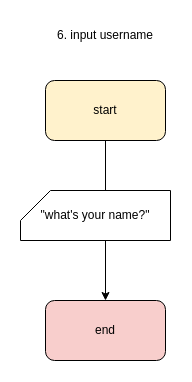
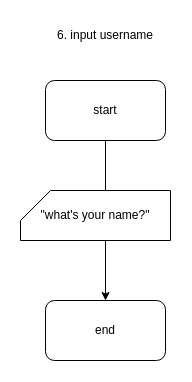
node "start": fillcolor #fff2cc -> #ffffff
node "end": fillcolor #f8cecc -> #ffffff
